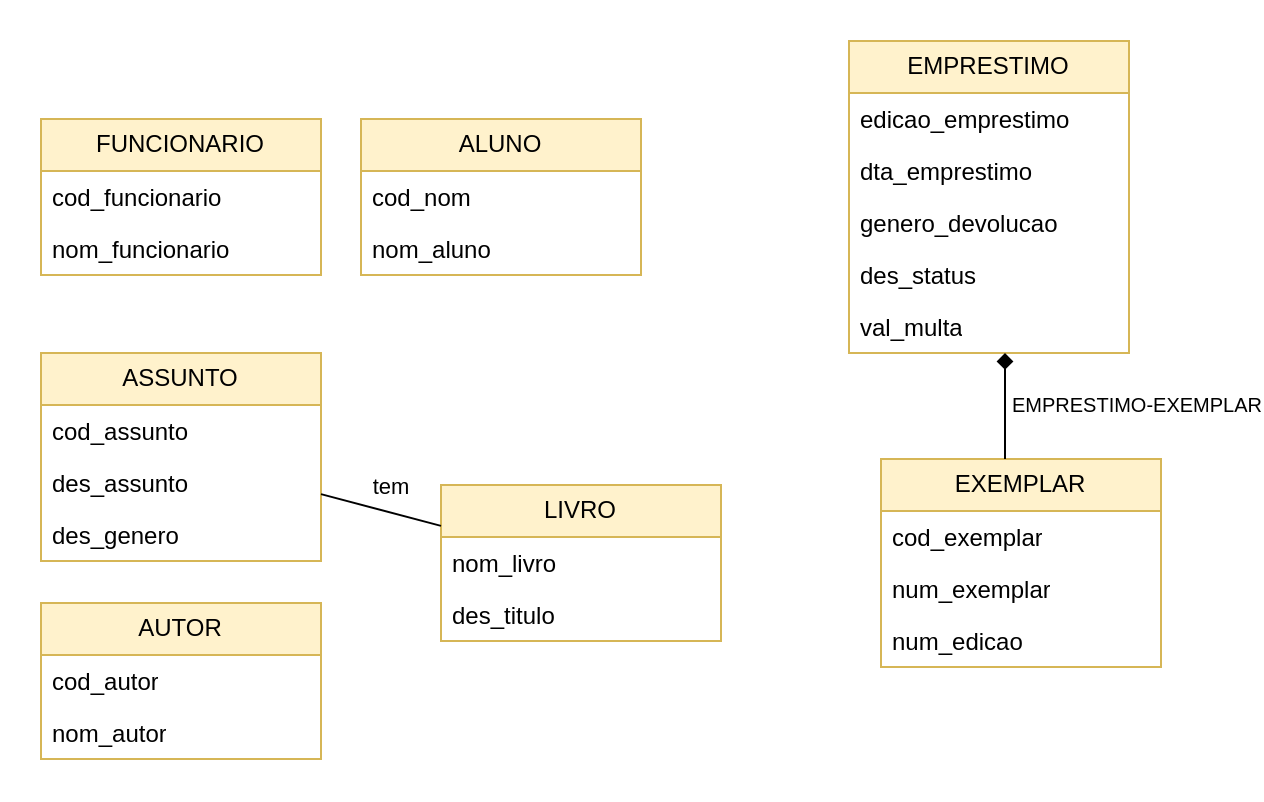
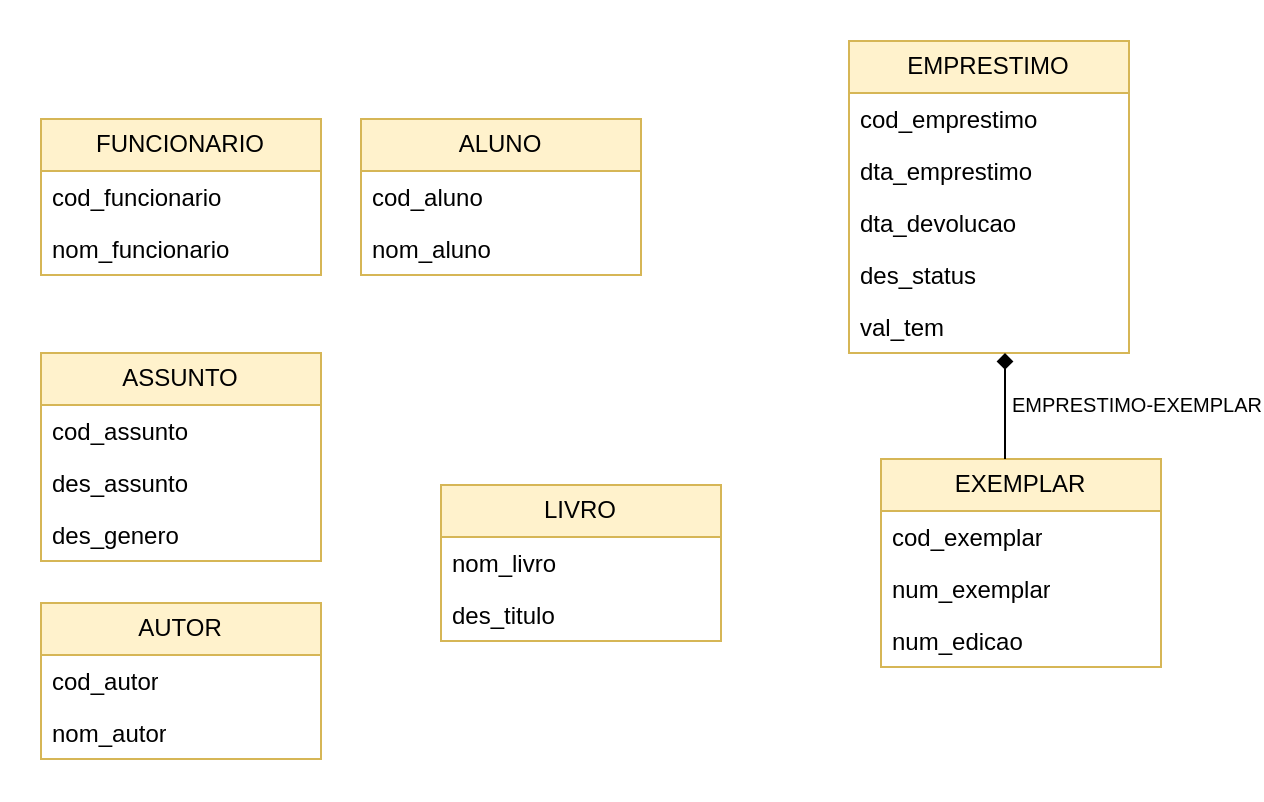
node "edicao_emprestimo": label "edicao_emprestimo" -> "cod_emprestimo"
node "cod_nom": label "cod_nom" -> "cod_aluno"
node "genero_devolucao": label "genero_devolucao" -> "dta_devolucao"
node "val_multa": label "val_multa" -> "val_tem"
edge "ASSUNTO" -- "LIVRO": removed, label "tem"
